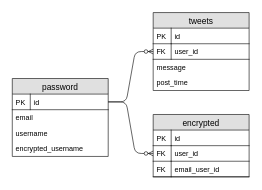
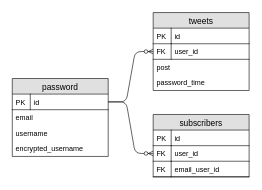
node "message": label "message" -> "post"
node "post_time": label "post_time" -> "password_time"
node "encrypted": label "encrypted" -> "subscribers"
